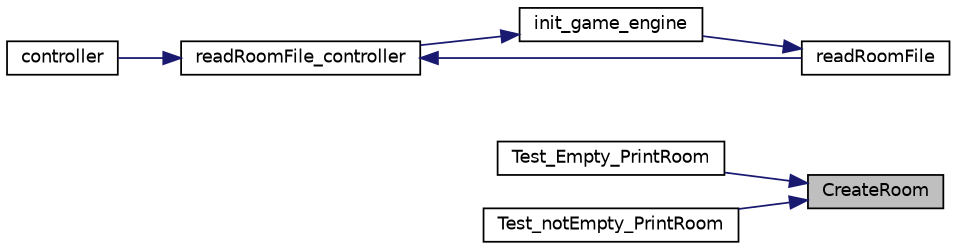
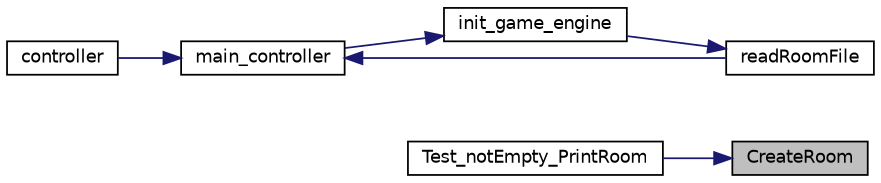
node "readRoomFile_controller": label "readRoomFile_controller" -> "main_controller"
node "Test_Empty_PrintRoom": removed
